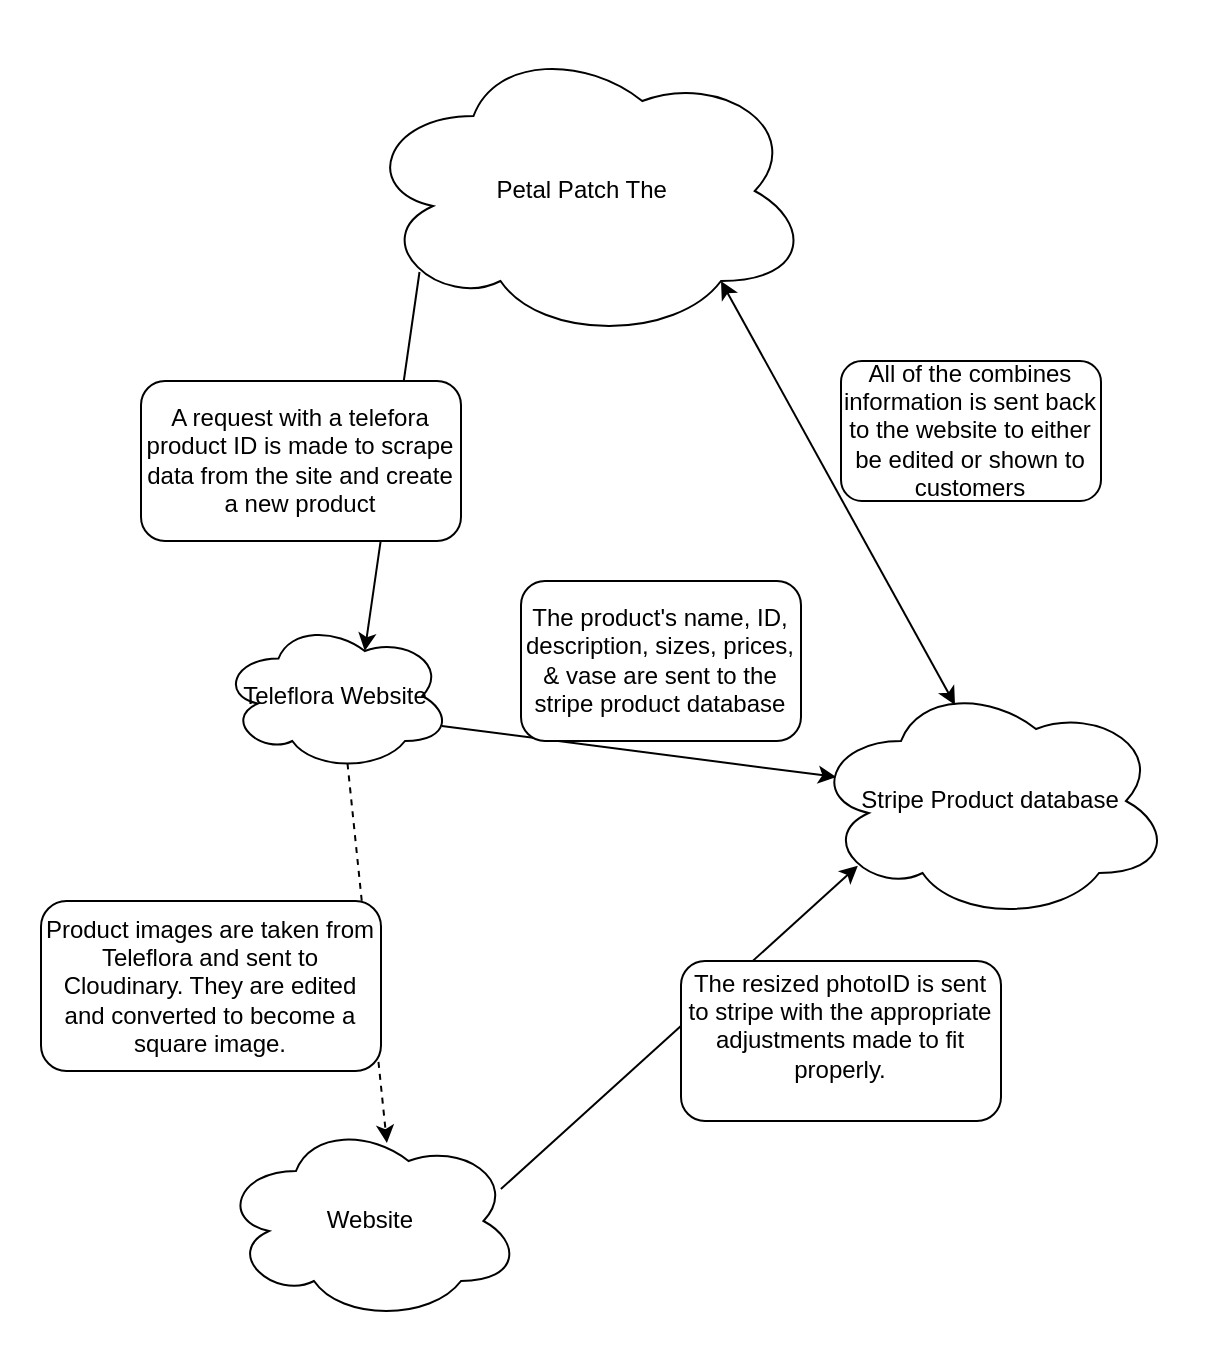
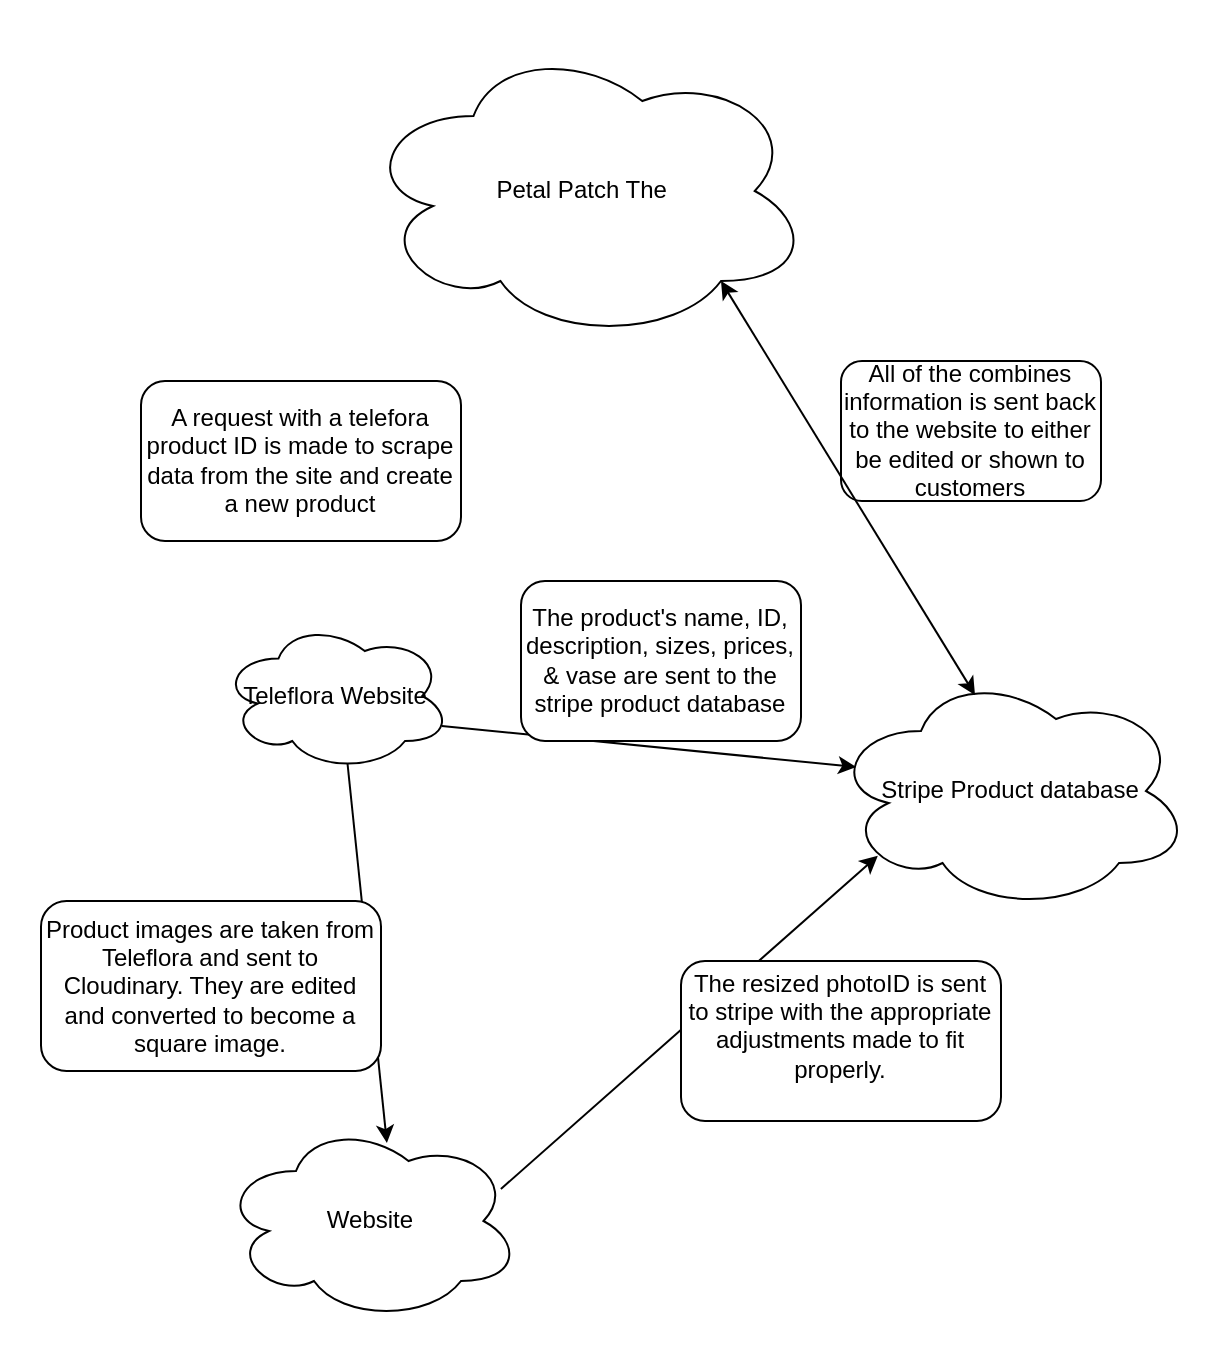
edge "Petal Patch The" -> "Teleflora Website": removed
node "Stripe Product database": moved (991, 801) -> (1011, 791)
edge "Teleflora Website" -> "Website": style dashed -> solid
